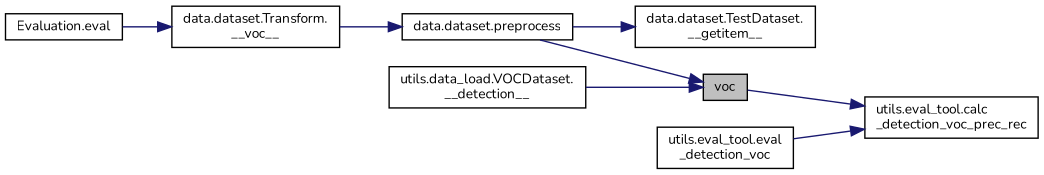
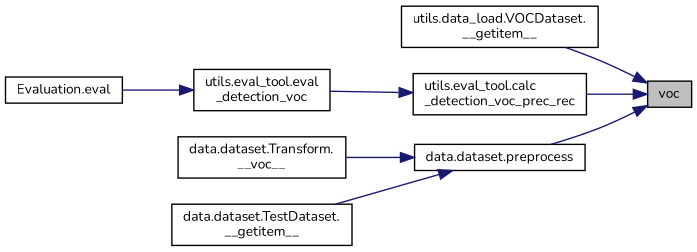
edge "Evaluation.eval" -> "data.dataset.Transform. __voc__": now "Evaluation.eval" -> "utils.eval_tool.eval _detection_voc"
edge "data.dataset.preprocess" -> "data.dataset.TestDataset. __getitem__": reversed
node "utils.data_load.VOCDataset. __detection__": label "utils.data_load.VOCDataset. __detection__" -> "utils.data_load.VOCDataset. __getitem__"
edge "voc" -> "utils.eval_tool.calc _detection_voc_prec_rec": reversed
